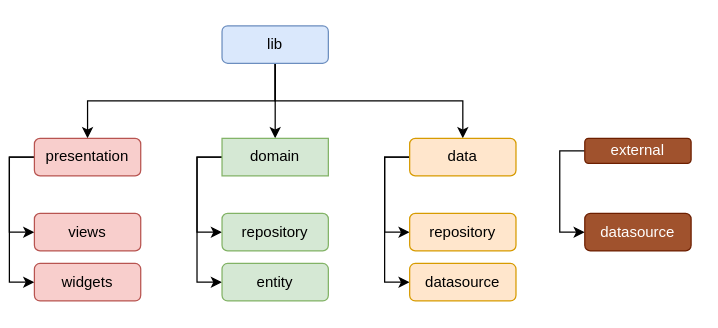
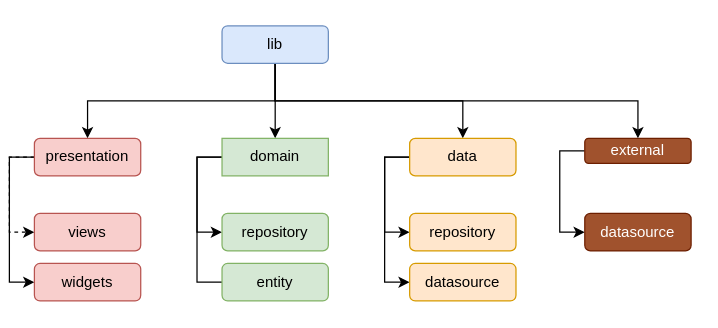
edge "lib" -> "external": added
edge "presentation" -> "views": style solid -> dashed
edge "domain" -> "entity": arrowhead classic -> none
